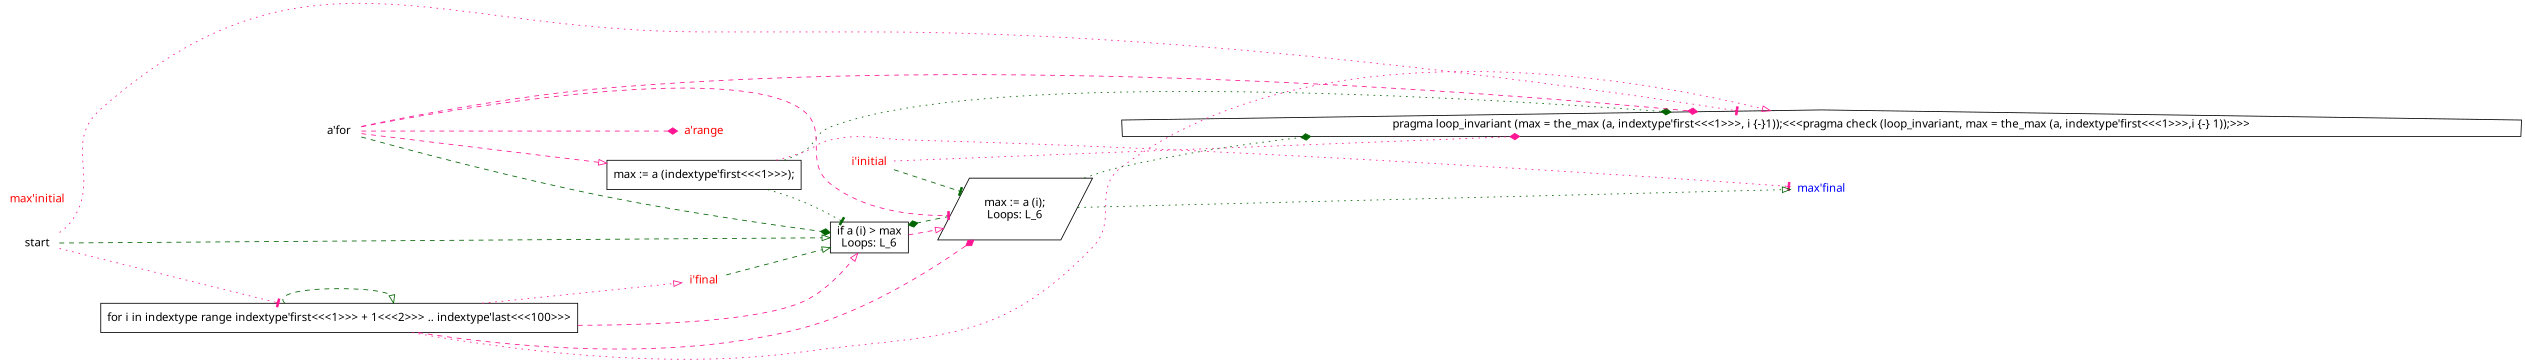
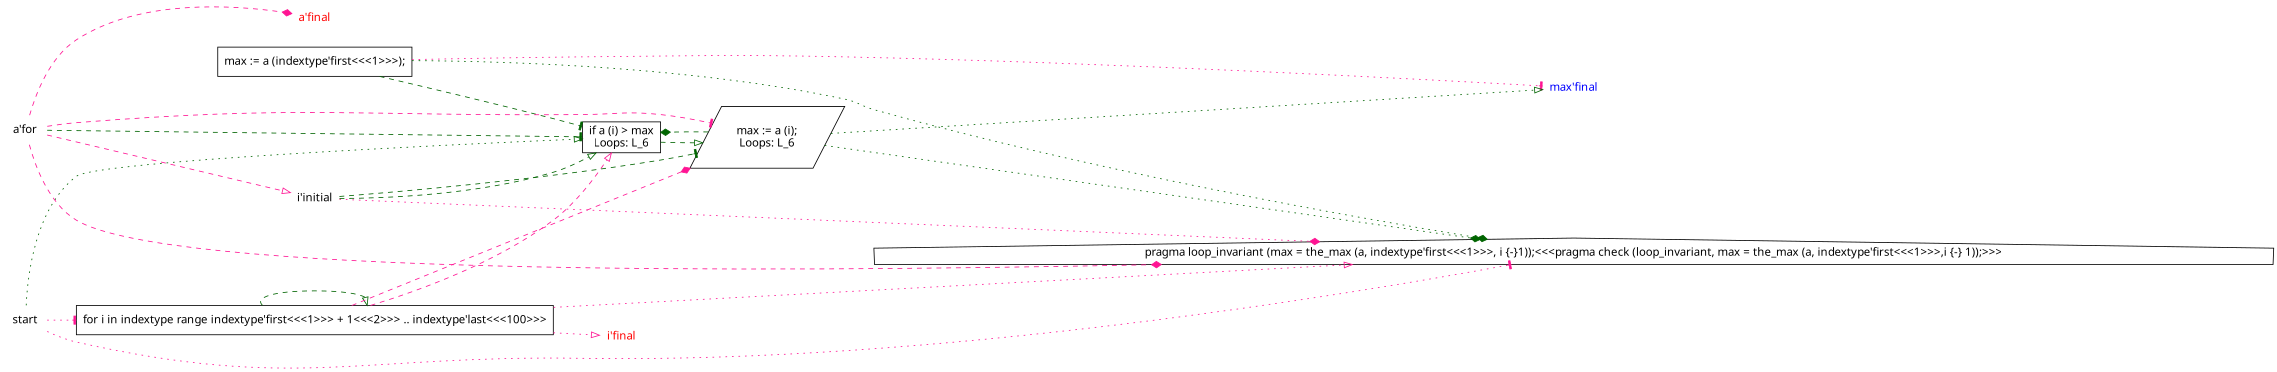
node "a'range": label "a'range" -> "a'final"
edge "a'for" -> "max := a (indextype'first<<<1>>>);": now "a'for" -> "i'initial"
node "i'initial": fontcolor red -> black
edge "a'for" -> "if a (i) > max Loops: L_6": arrowhead diamond -> tee
node "max'initial": removed
edge "max := a (indextype'first<<<1>>>);" -> "if a (i) > max Loops: L_6": style dotted -> dashed
edge "if a (i) > max Loops: L_6" -> "max := a (i); Loops: L_6": color deeppink -> darkgreen
edge "start" -> "if a (i) > max Loops: L_6": style dashed -> dotted
edge "i'final" -> "if a (i) > max Loops: L_6": now "i'initial" -> "if a (i) > max Loops: L_6"
